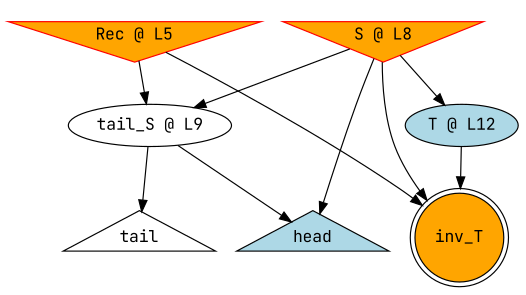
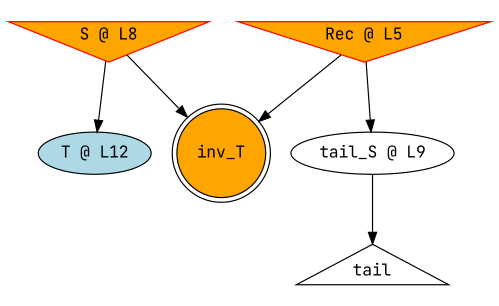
edge "S @ L8" -> "tail_S @ L9": removed
edge "T @ L12" -> "inv_T": removed
node "head": removed
